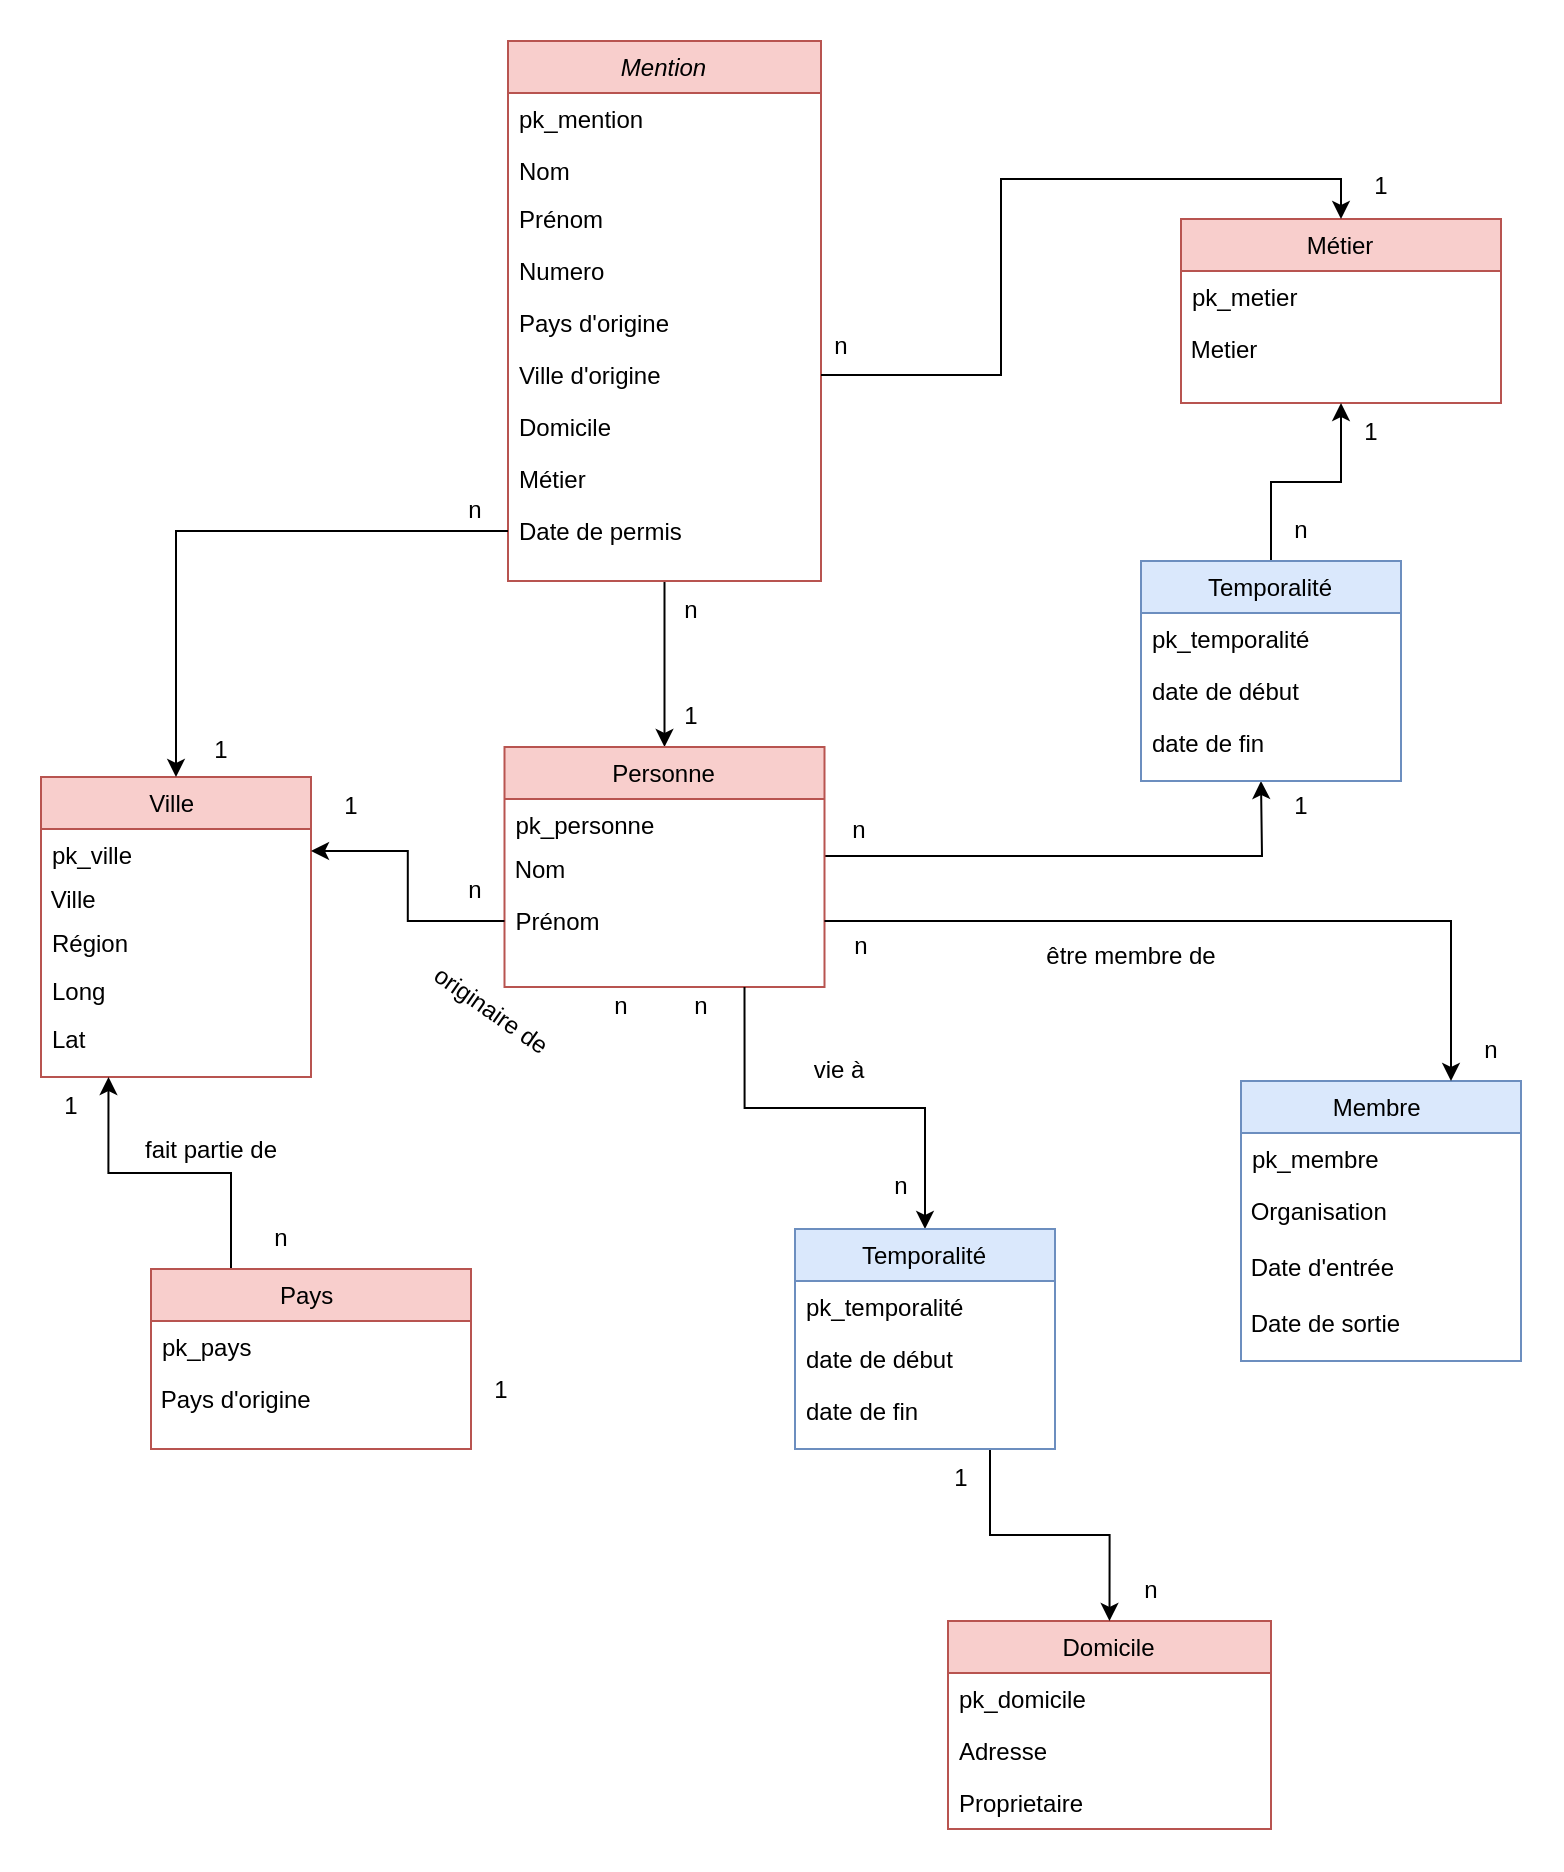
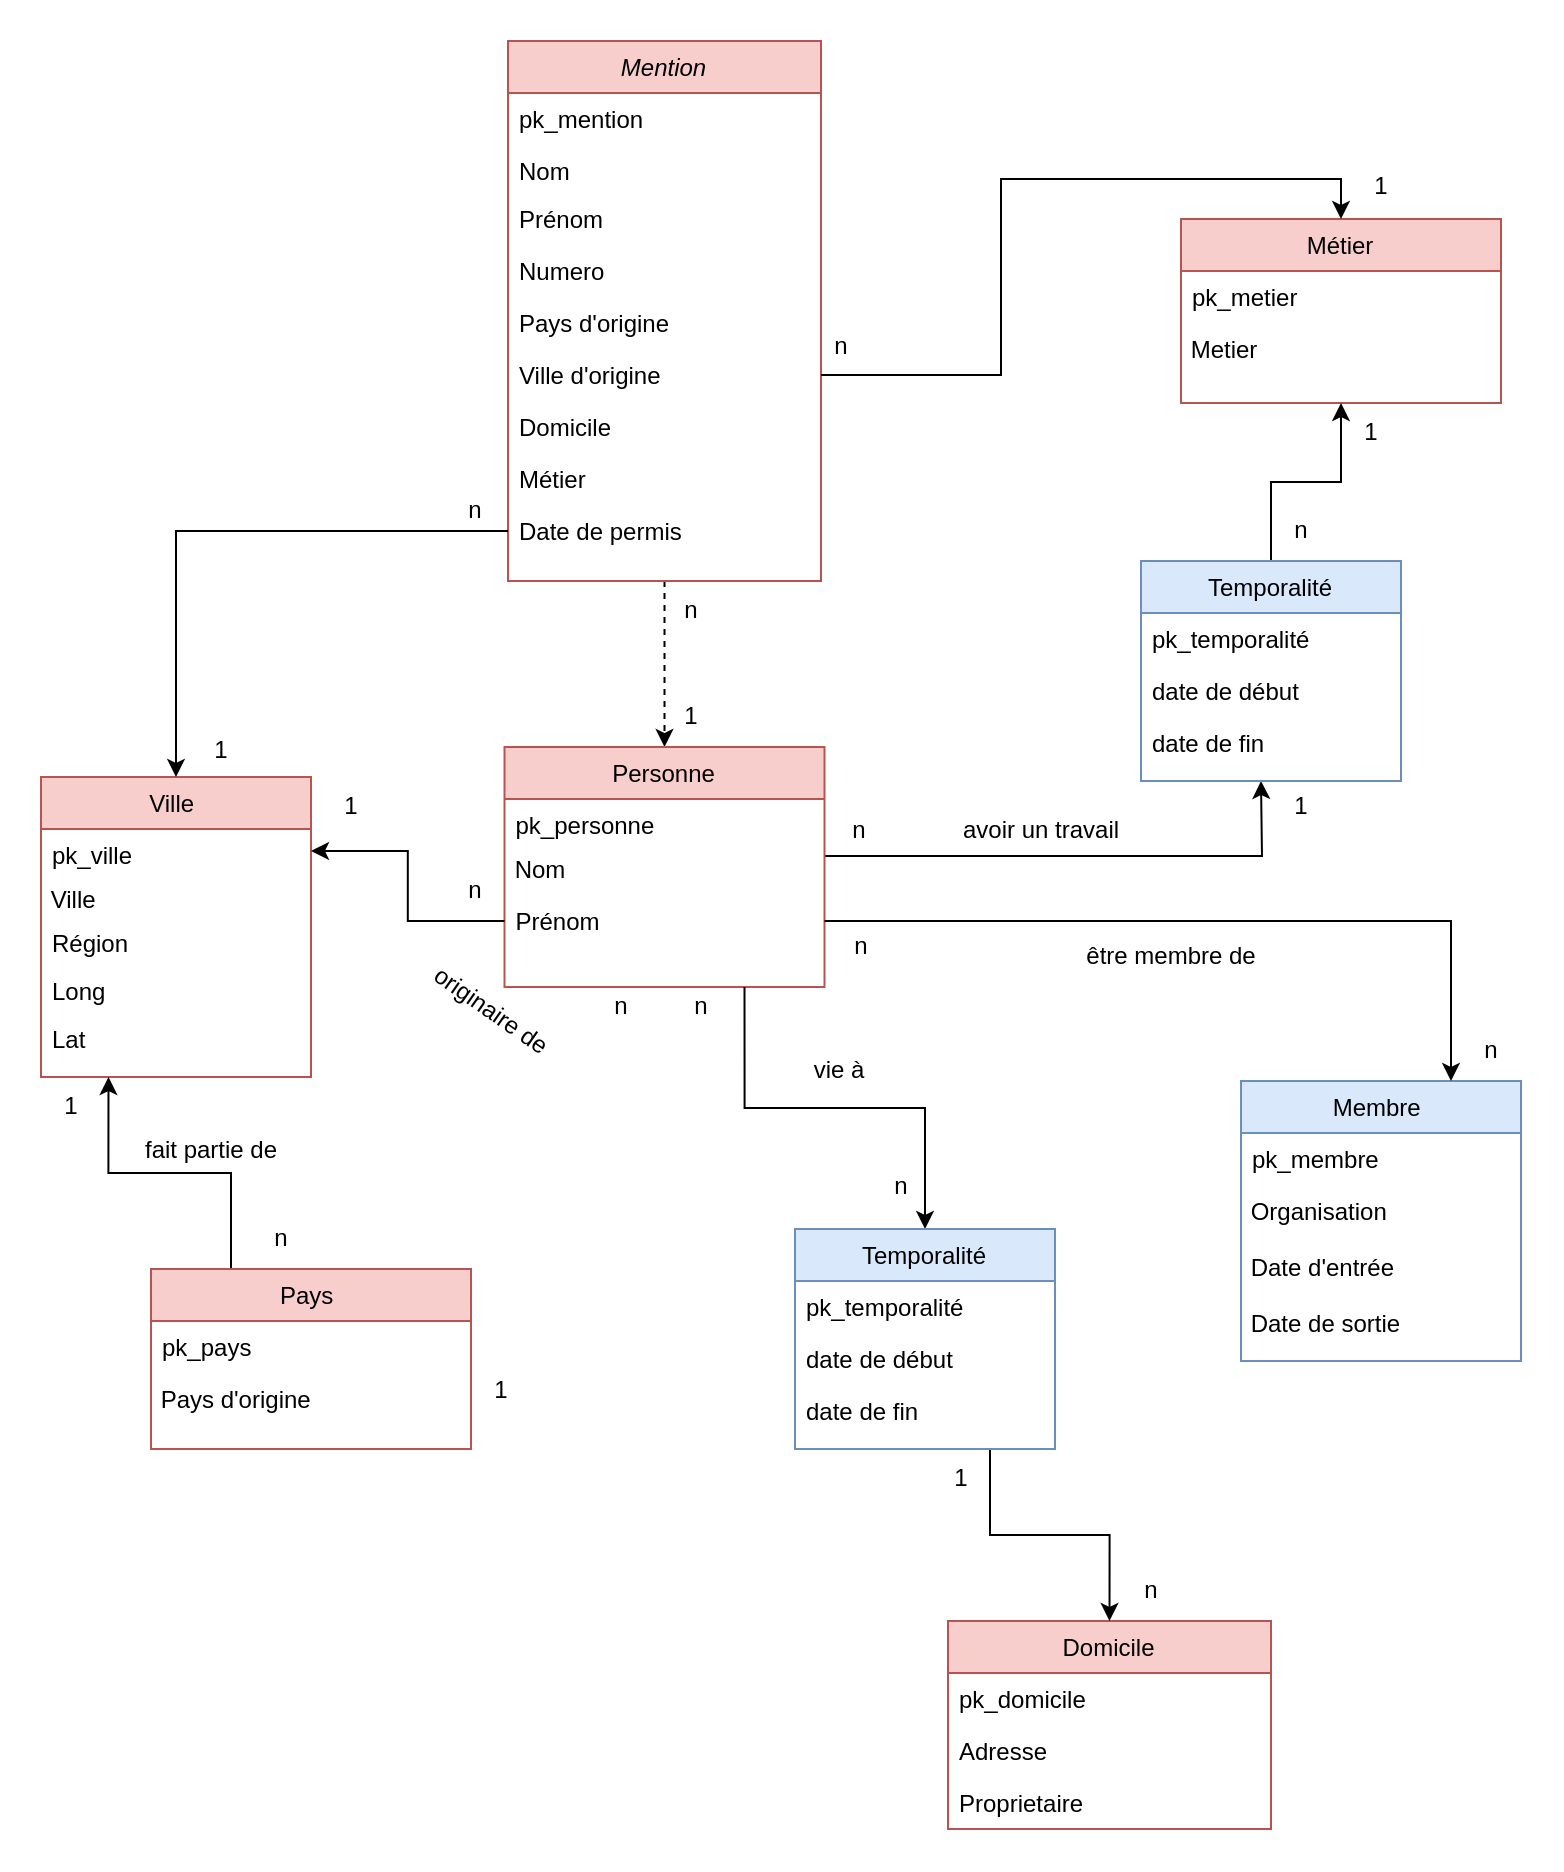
edge "Mention" -> "Personne": style solid -> dashed
node "avoir un travail": added
node "être membre de": moved (1131, 957) -> (1171, 957)
